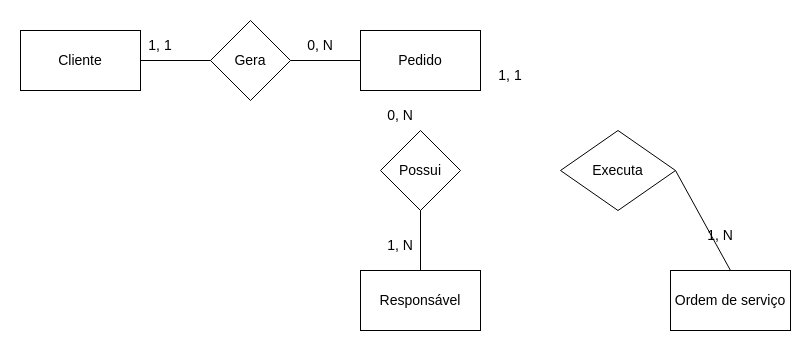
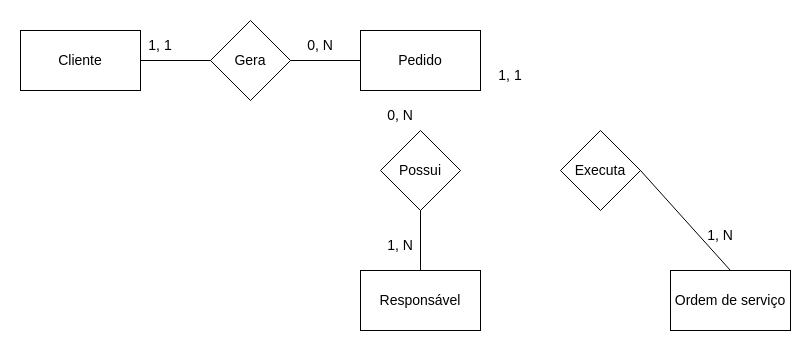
node "Executa": size 115x80 -> 80x80
